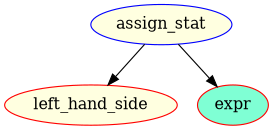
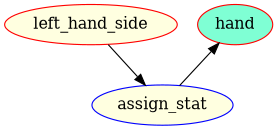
edge "assign_stat" -> "left_hand_side": reversed
node "expr": label "expr" -> "hand"
